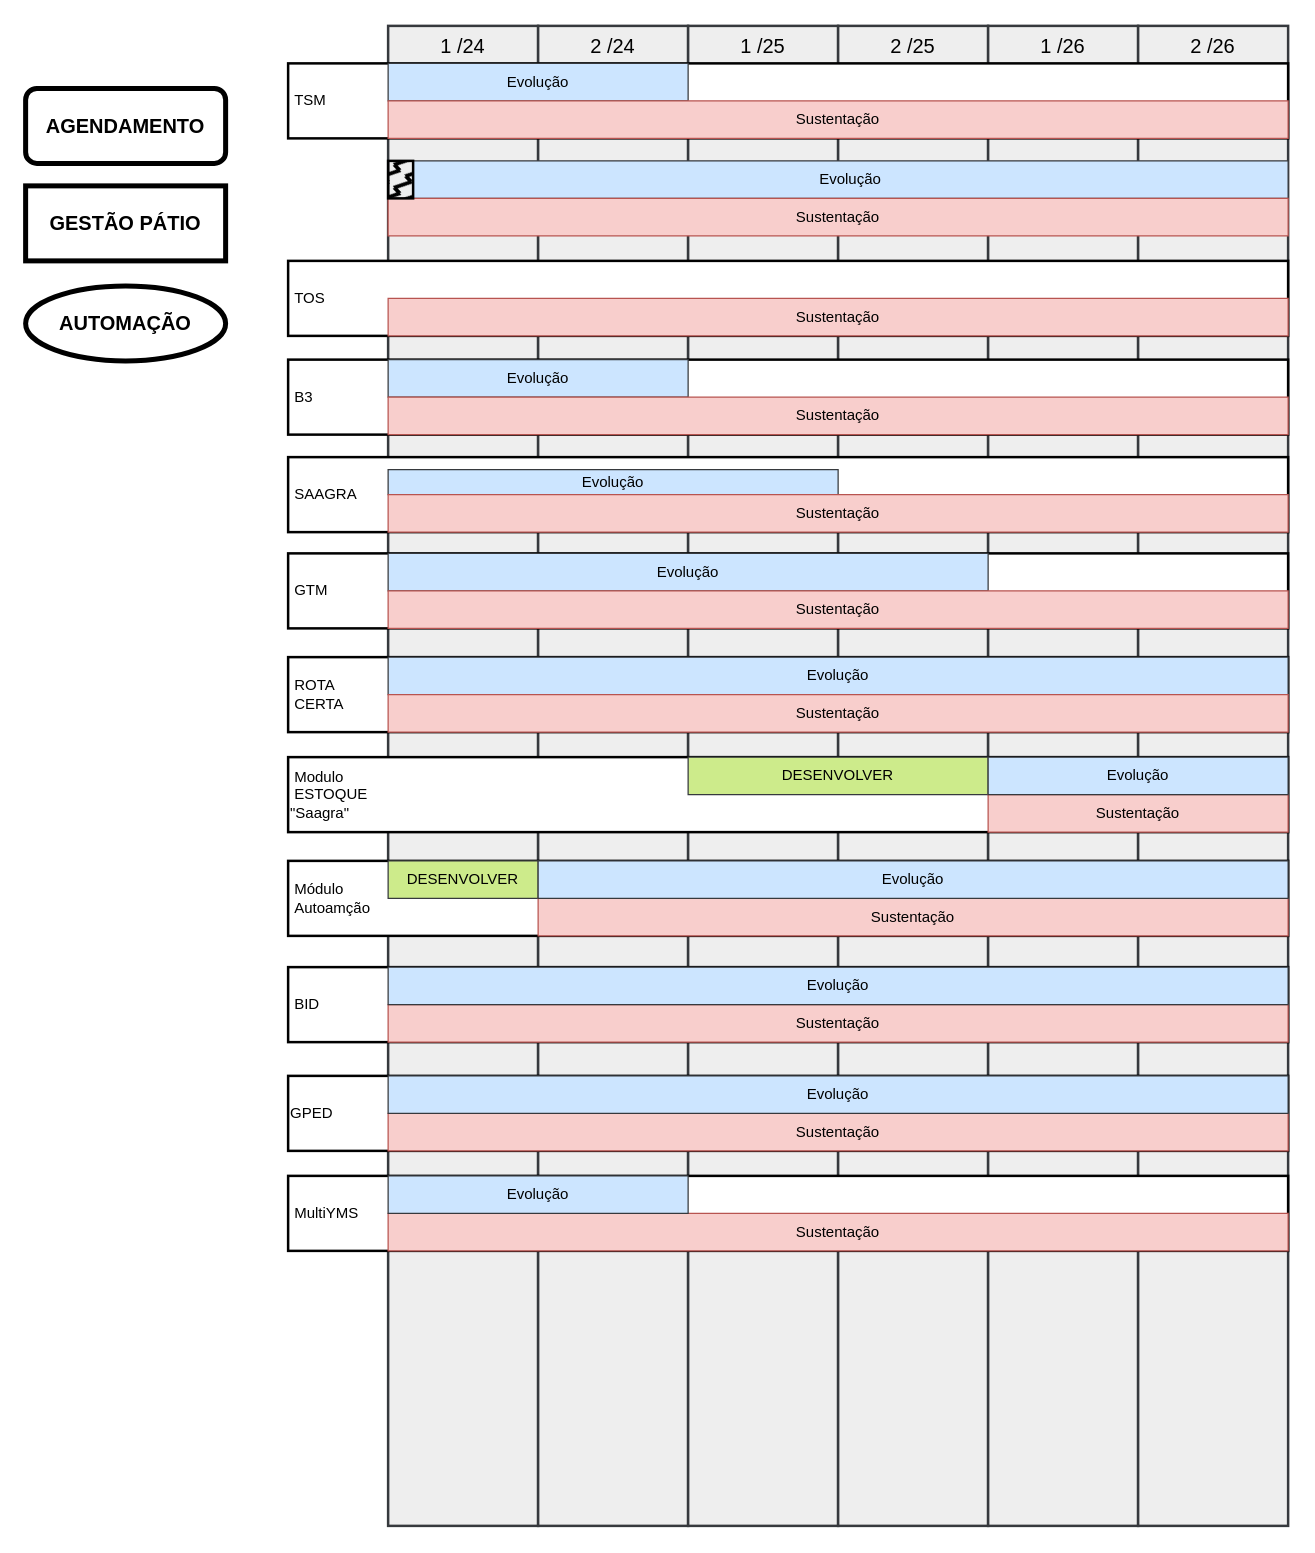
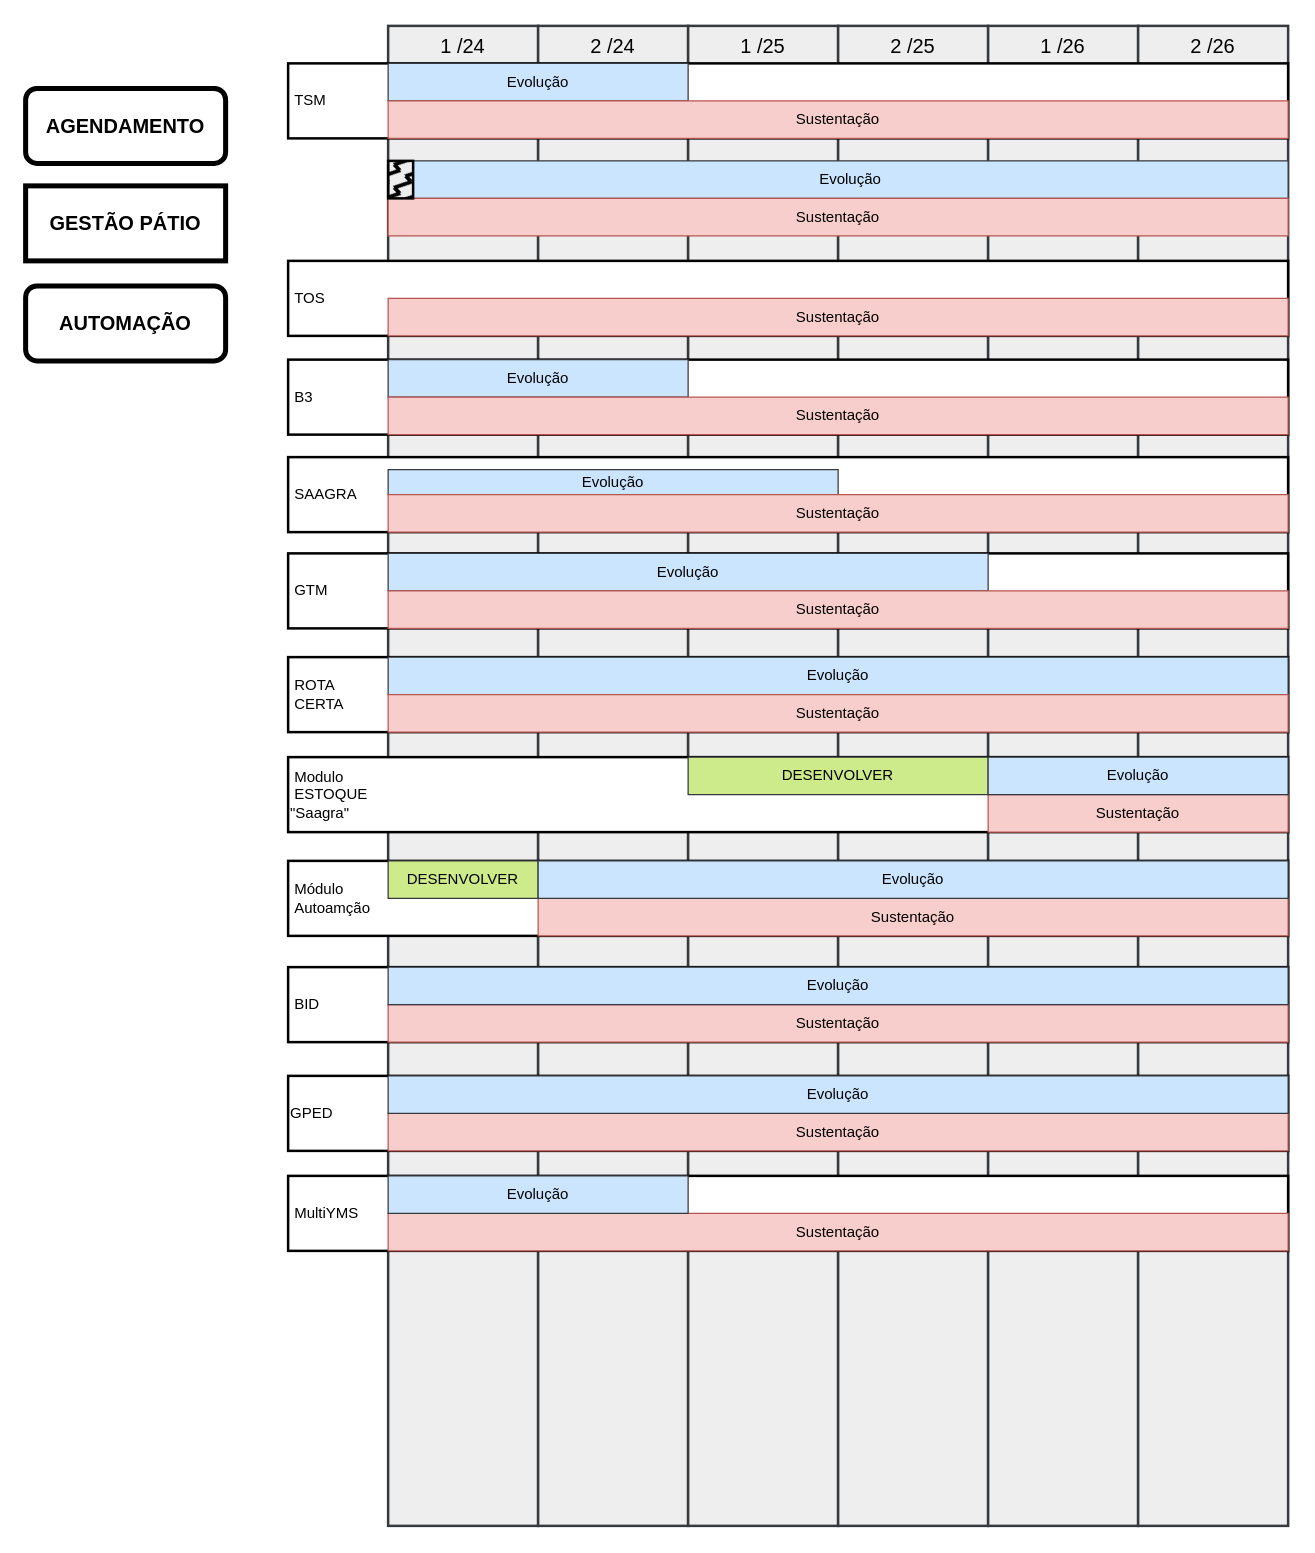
node "AUTOMAÇÃO": shape ellipse -> rounded rectangle
